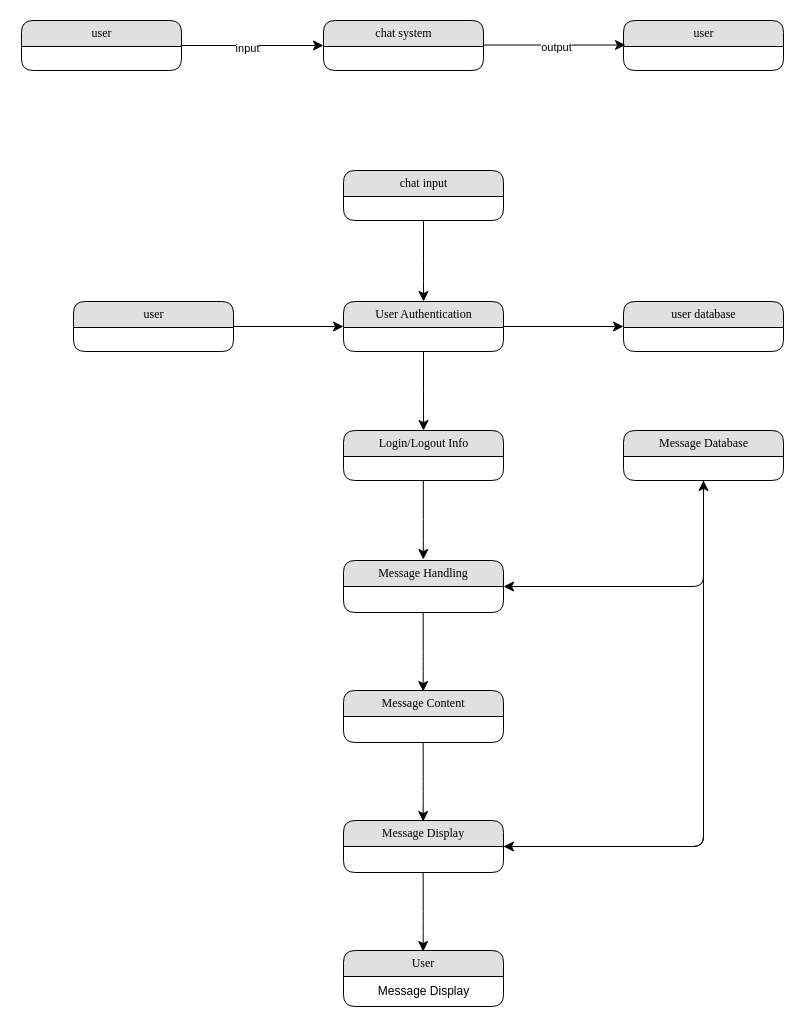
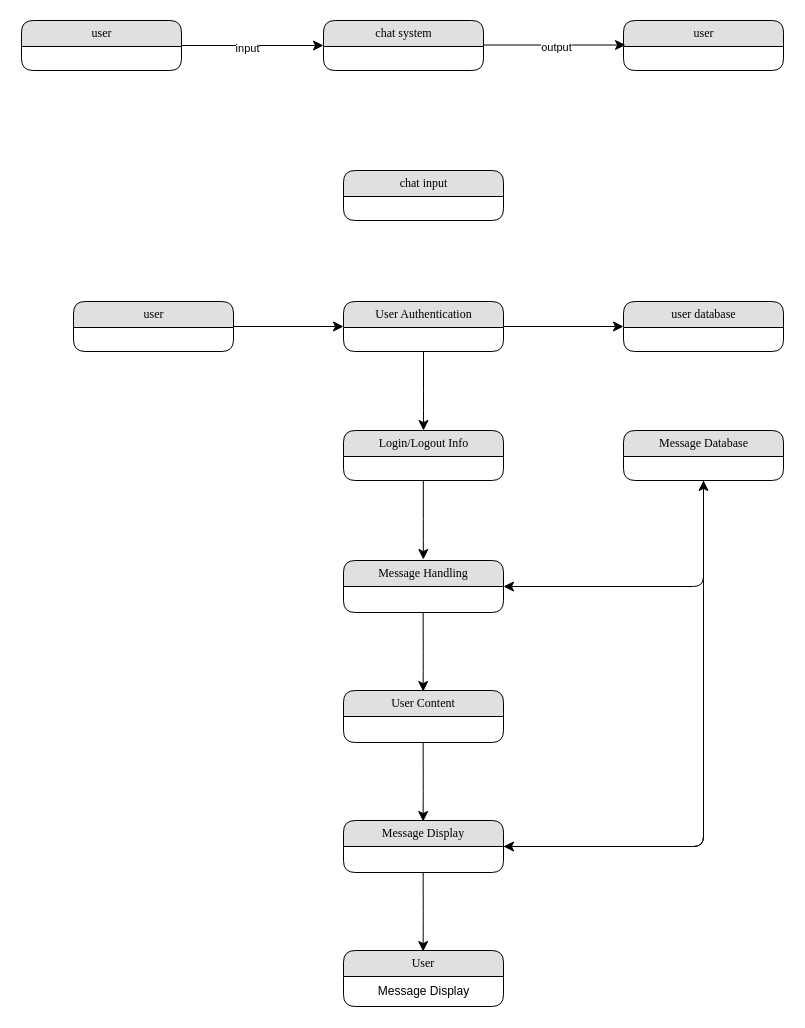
edge "chat input" -> "User Authentication": removed
node "Message Content": label "Message Content" -> "User Content"
